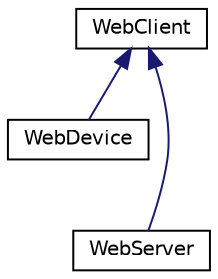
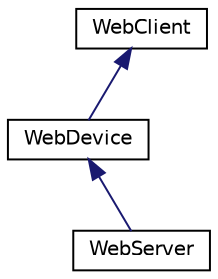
edge "WebServer" -> "WebClient": now "WebServer" -> "WebDevice"
